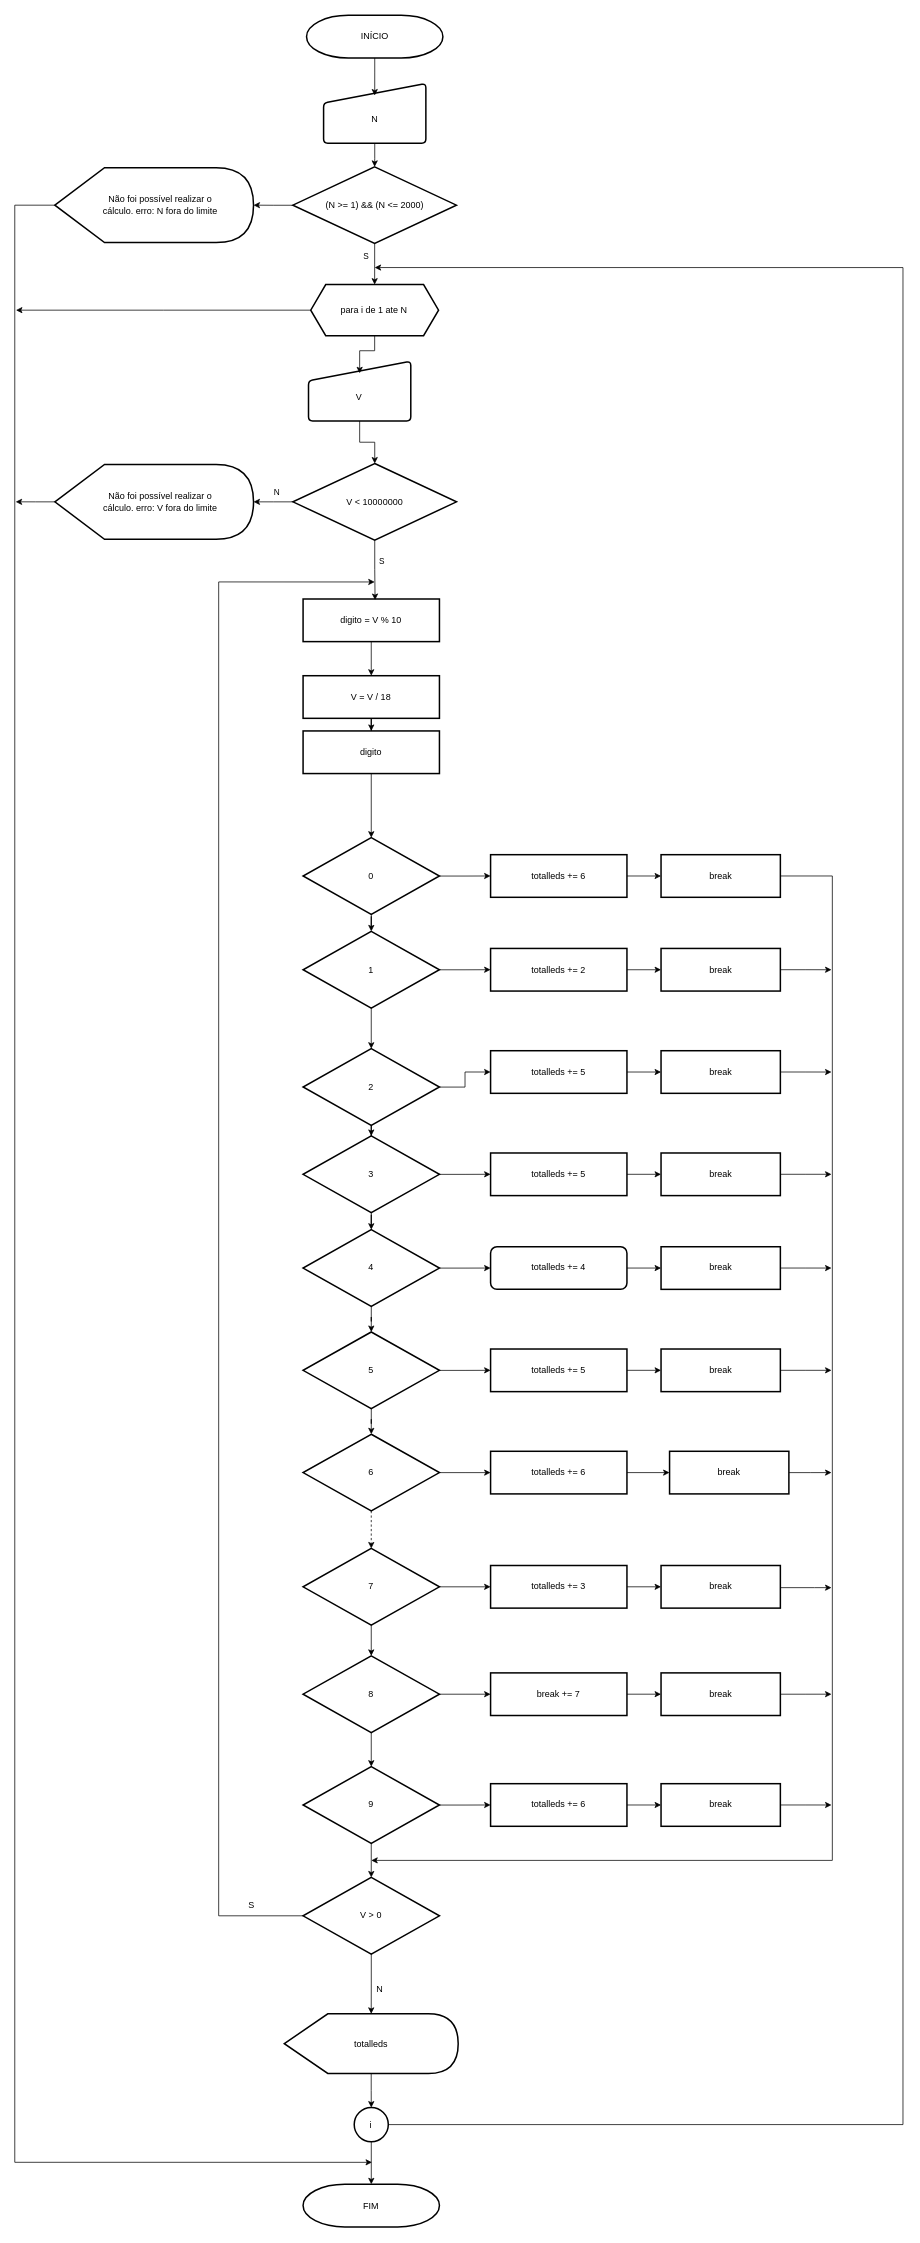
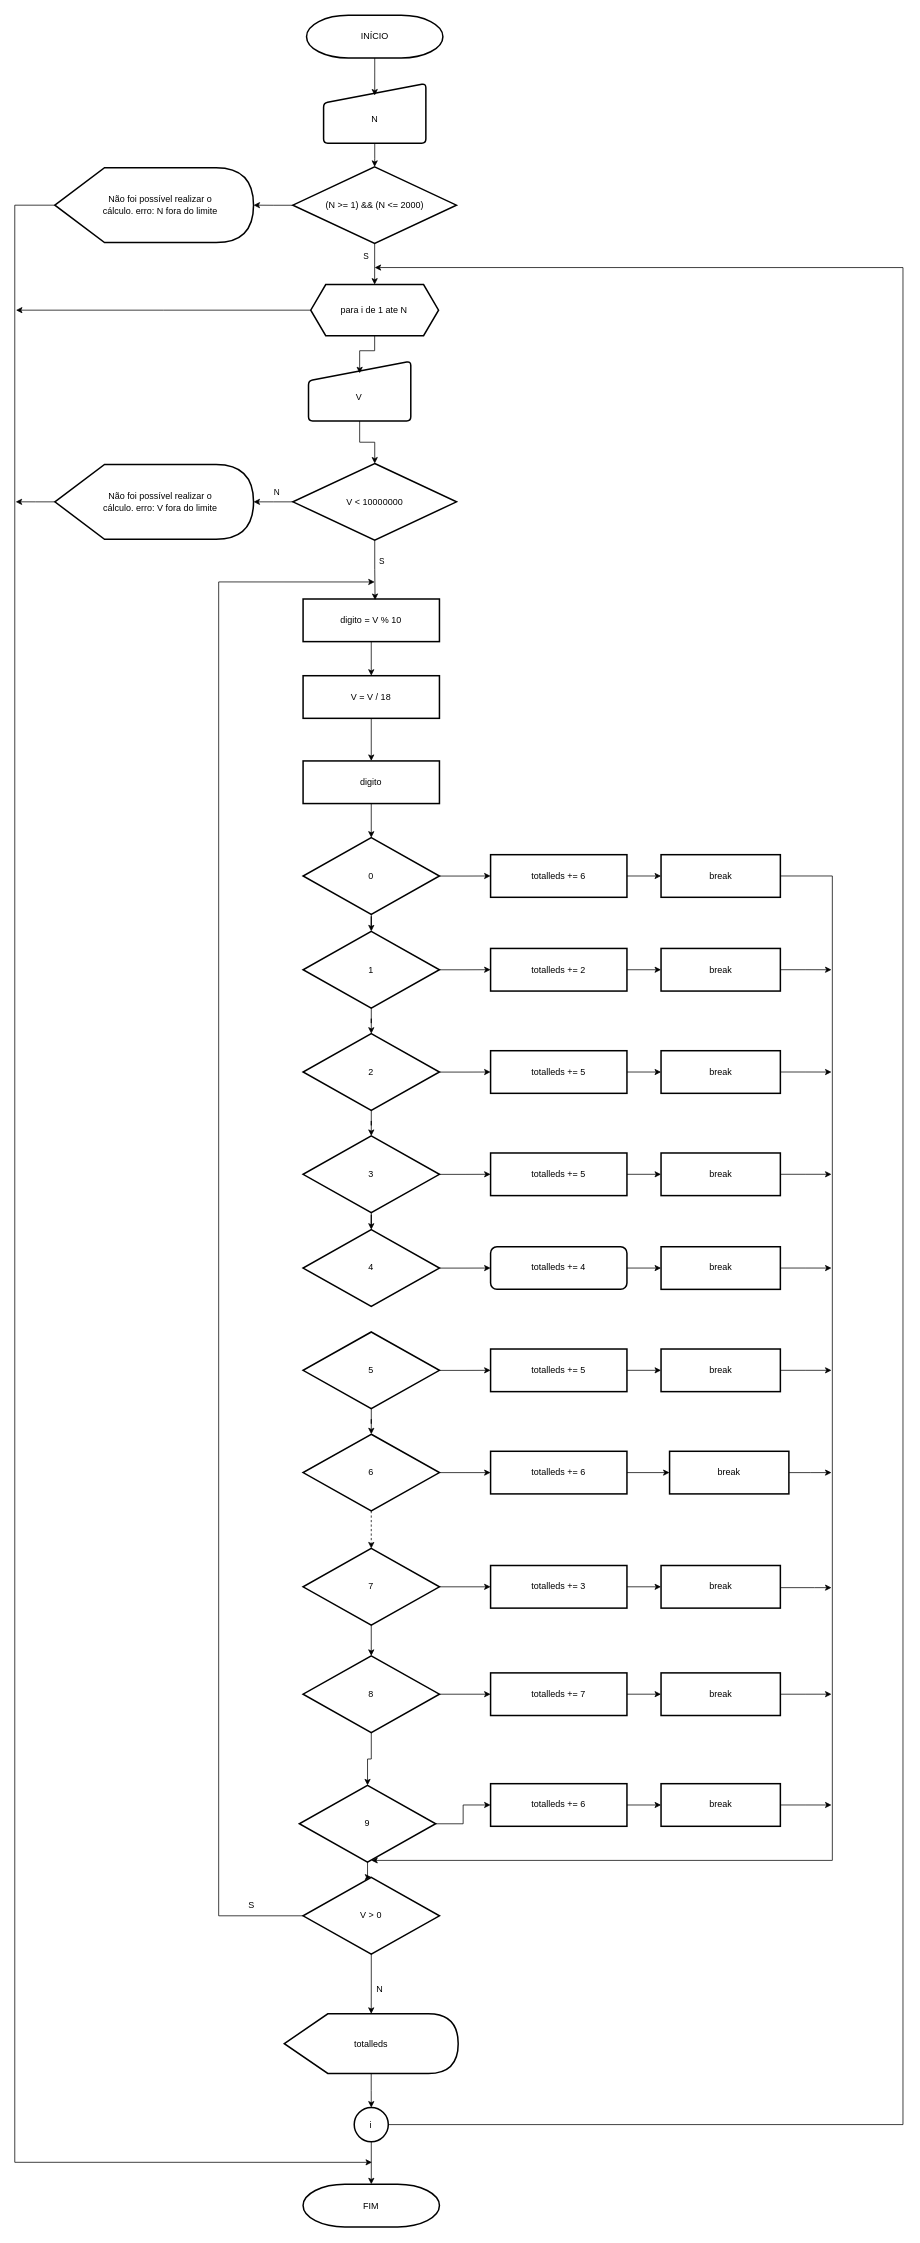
node "digito": moved (371, 752) -> (371, 782)
node "2": moved (371, 1087) -> (371, 1072)
edge "4" -> "5": removed
node "break += 7": label "break += 7" -> "totalleds += 7"
node "9": moved (371, 1805) -> (367, 1824)
